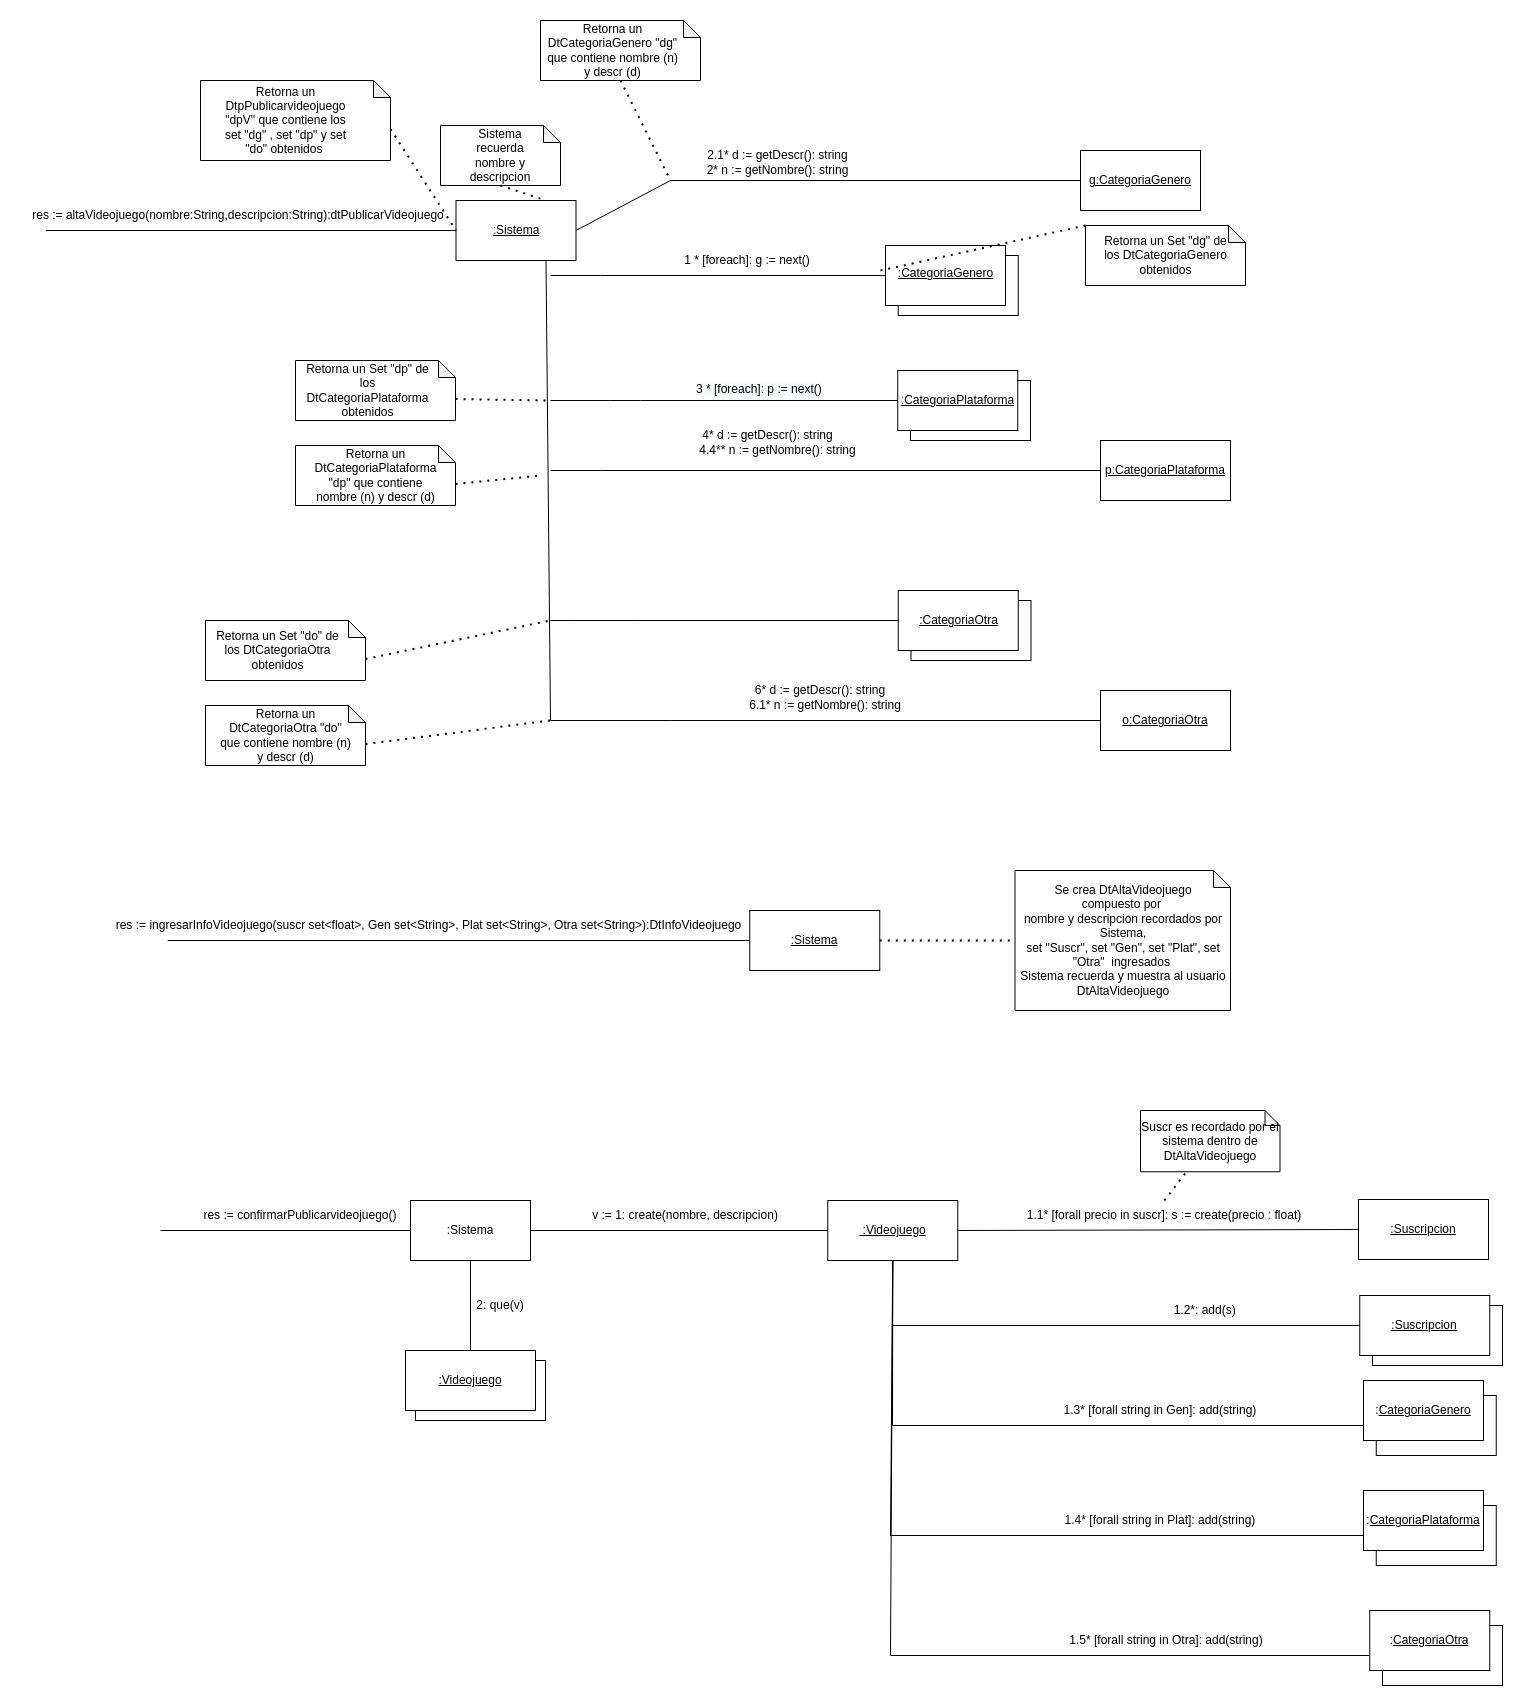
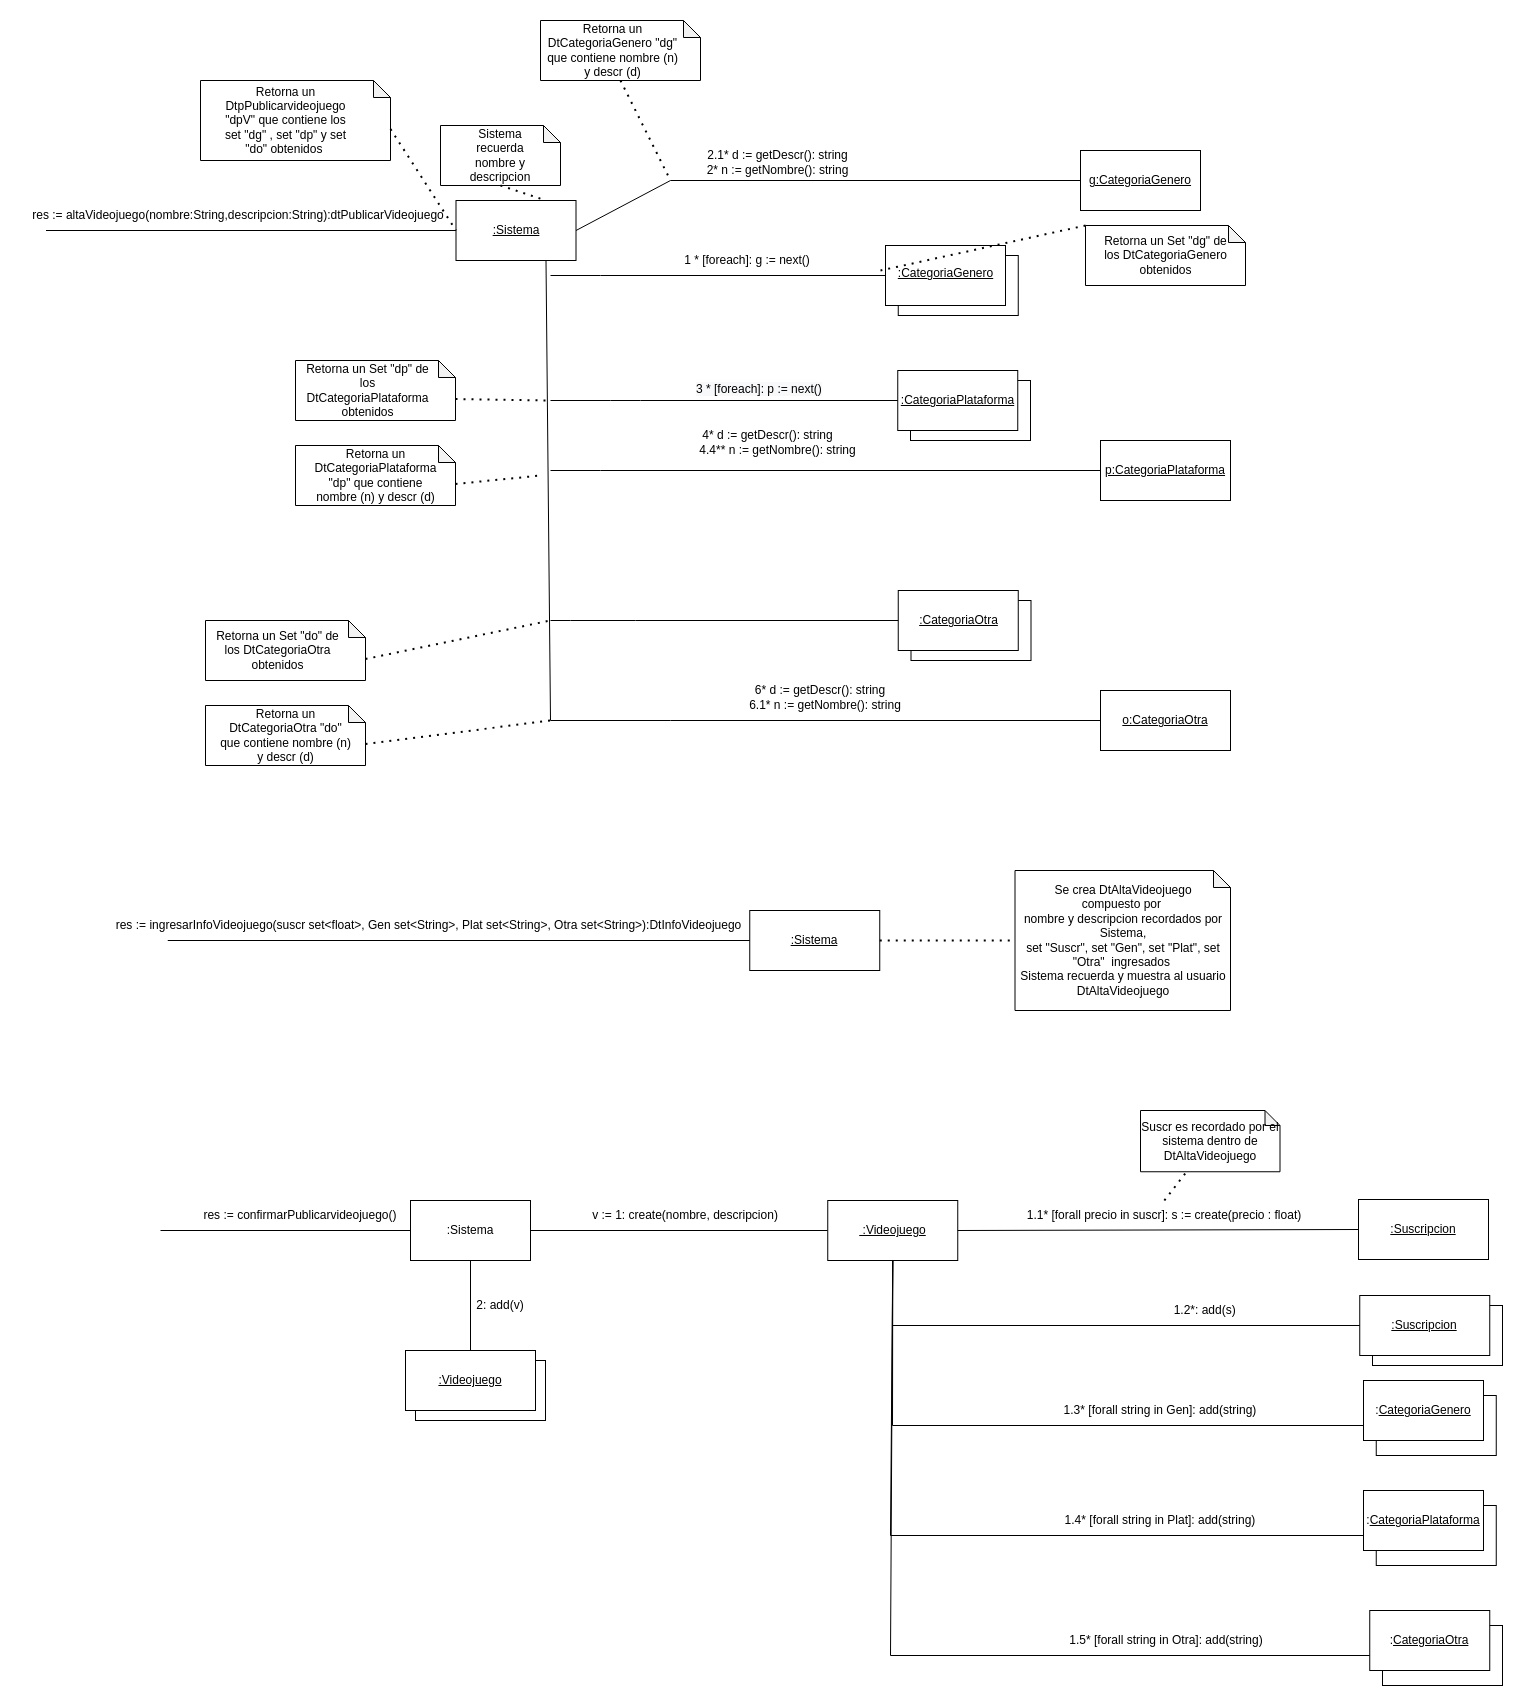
node "2: que(v)": label "2: que(v)" -> "2: add(v)"
